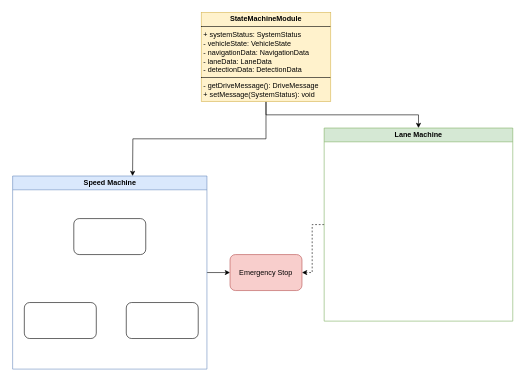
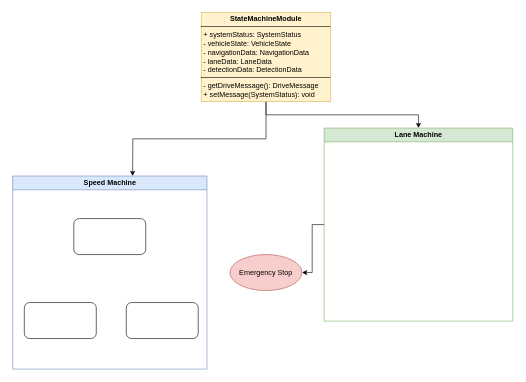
edge "Lane Machine" -> "Emergency Stop": style dashed -> solid
edge "Speed Machine" -> "Emergency Stop": removed
node "Emergency Stop": shape rounded rectangle -> ellipse
